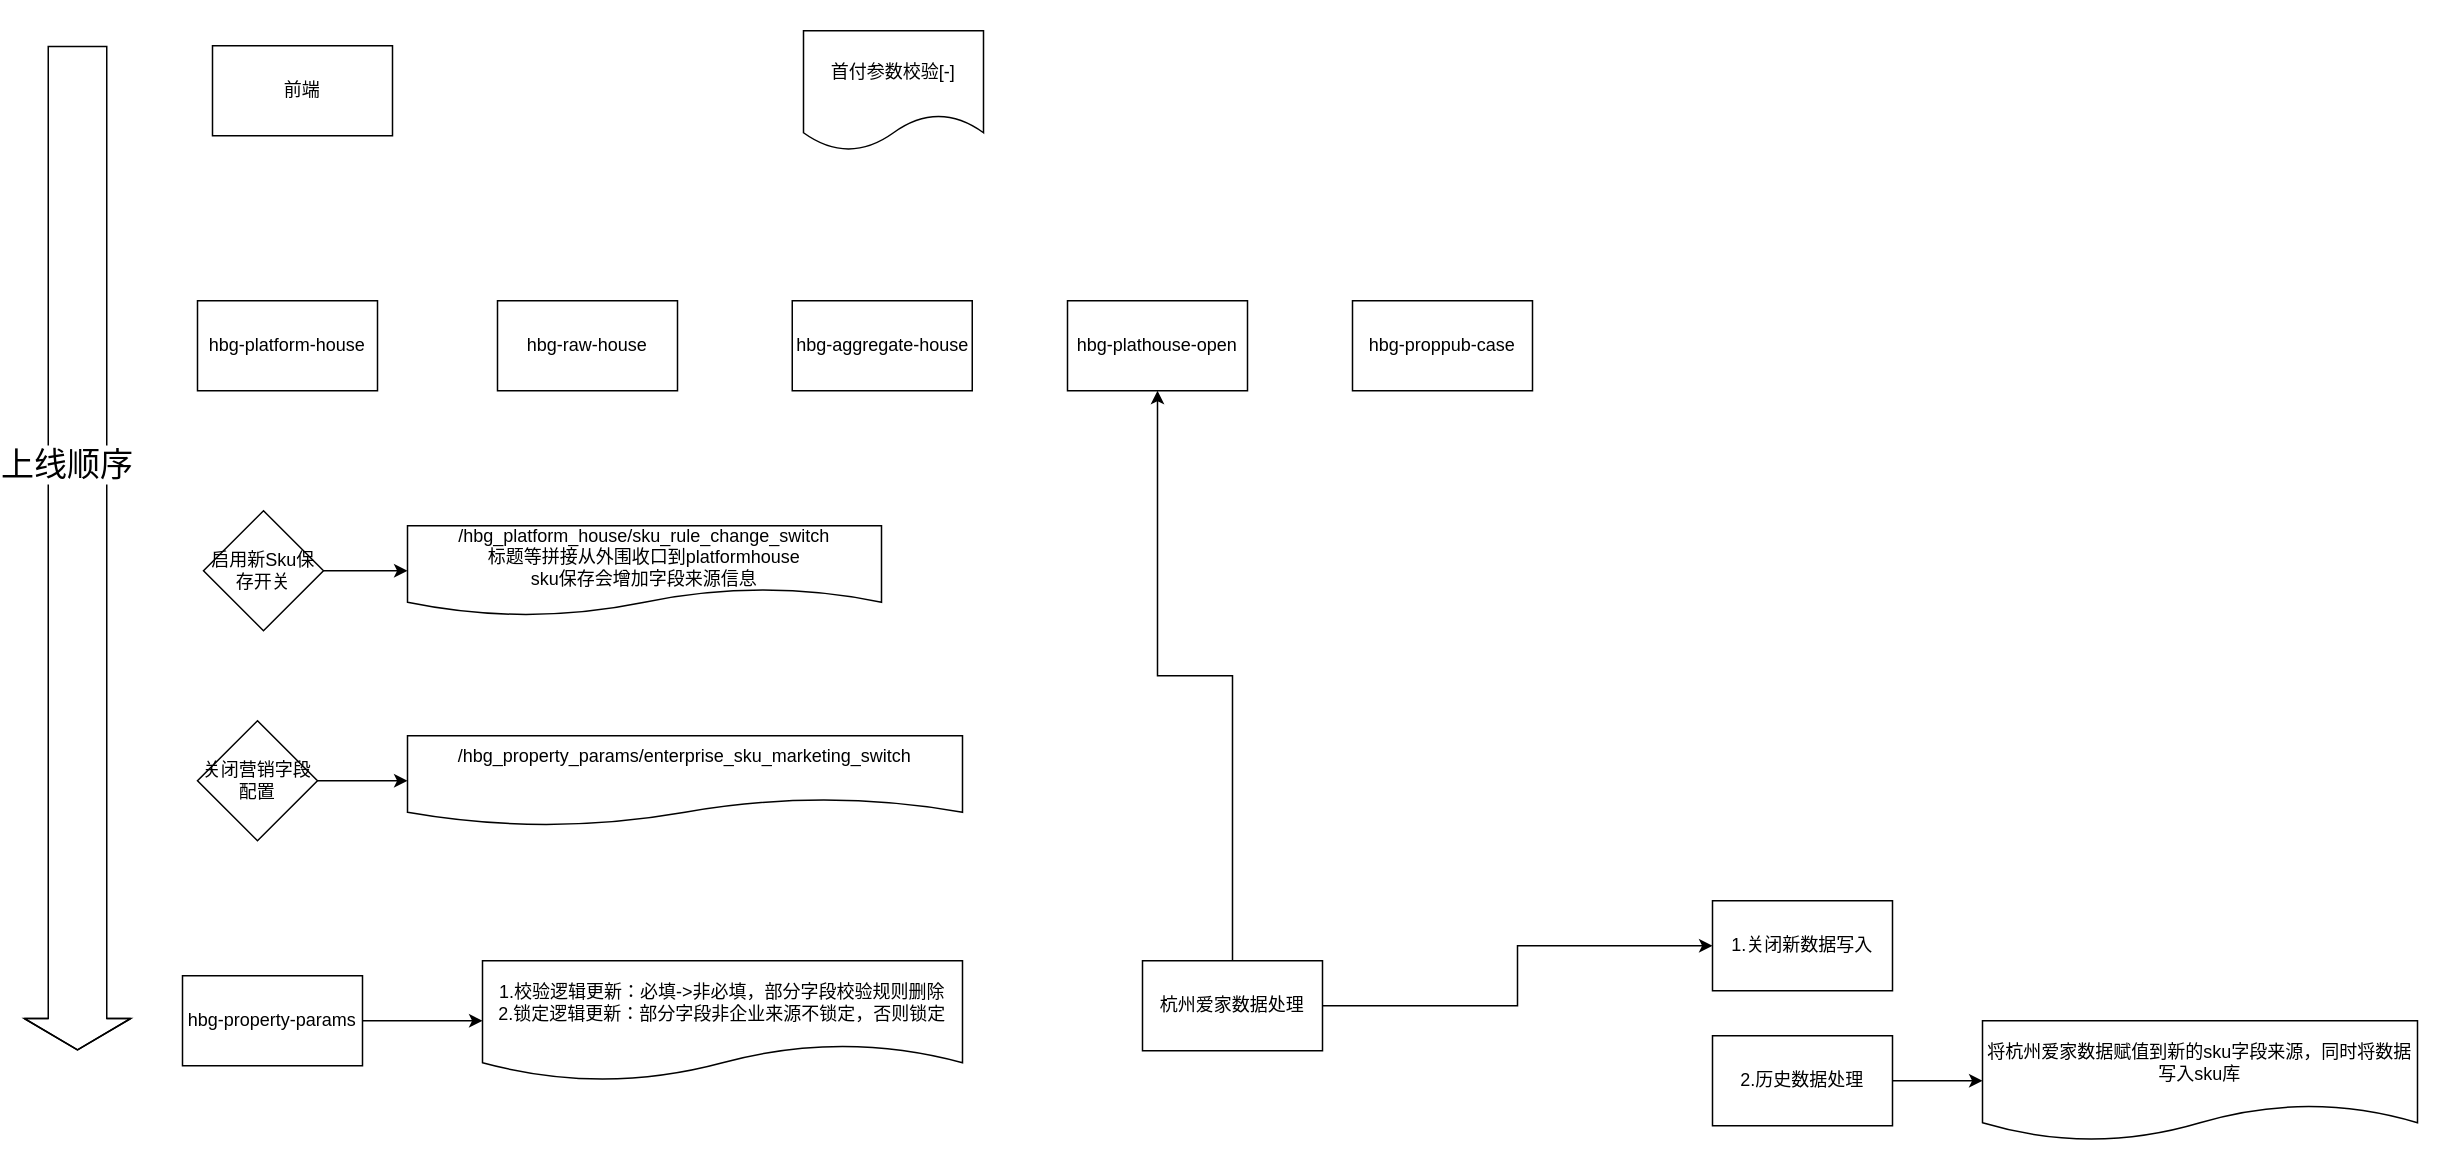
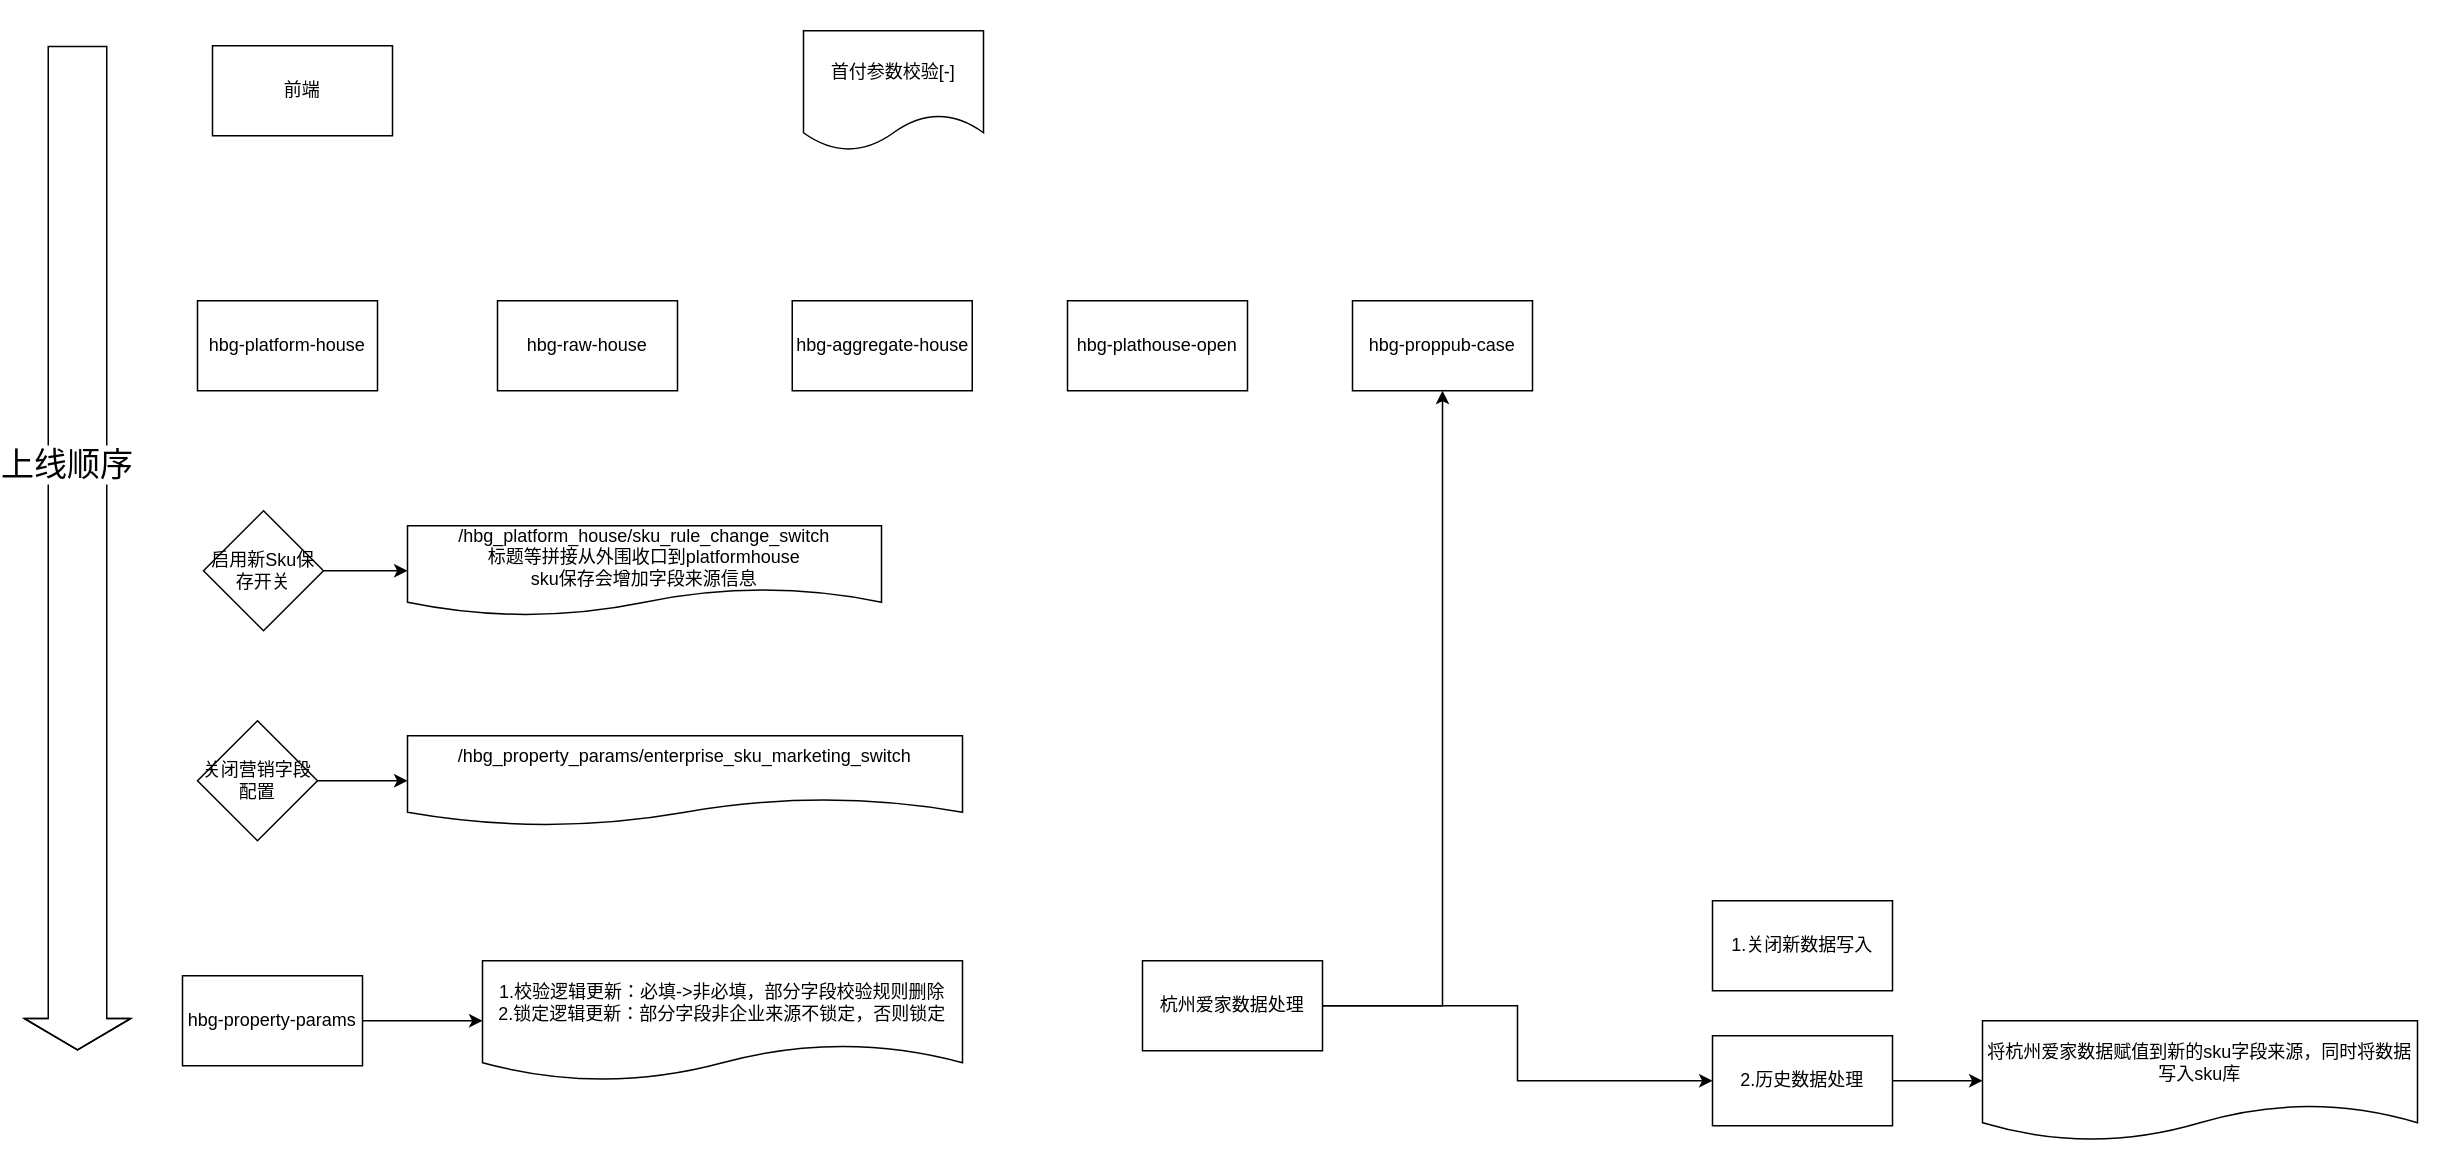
edge "杭州爱家数据处理" -> "hbg-plathouse-open": now "杭州爱家数据处理" -> "2.历史数据处理"
edge "杭州爱家数据处理" -> "1.关闭新数据写入": now "杭州爱家数据处理" -> "hbg-proppub-case"
